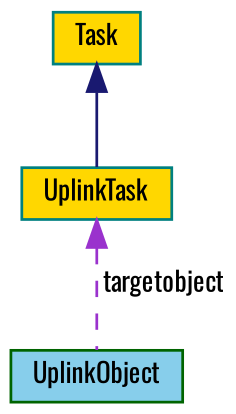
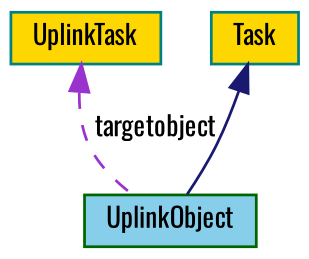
edge "UplinkTask" -> "Task": now "UplinkObject" -> "Task"
